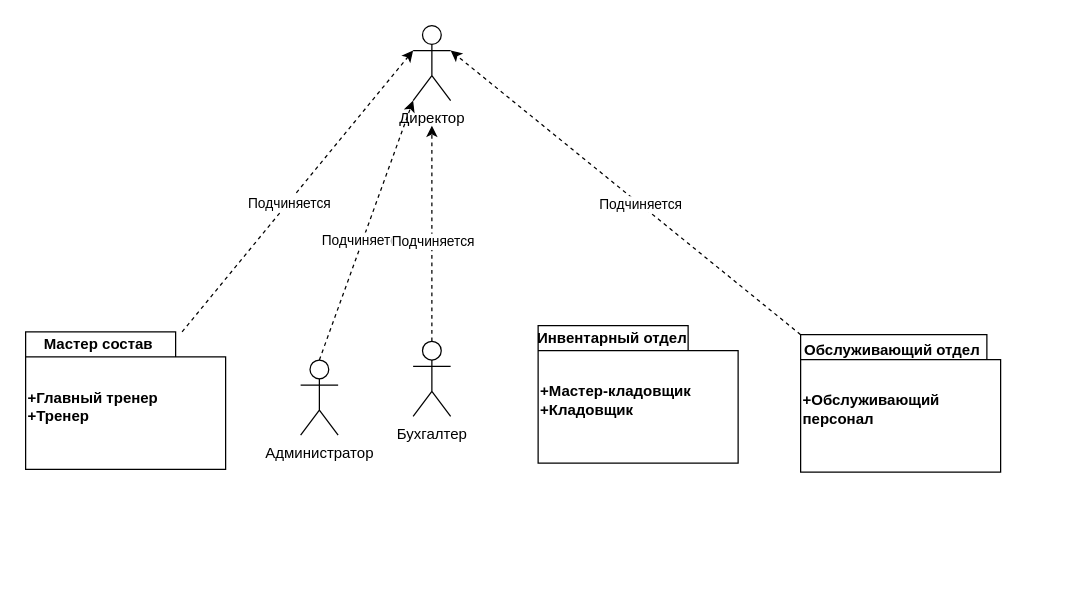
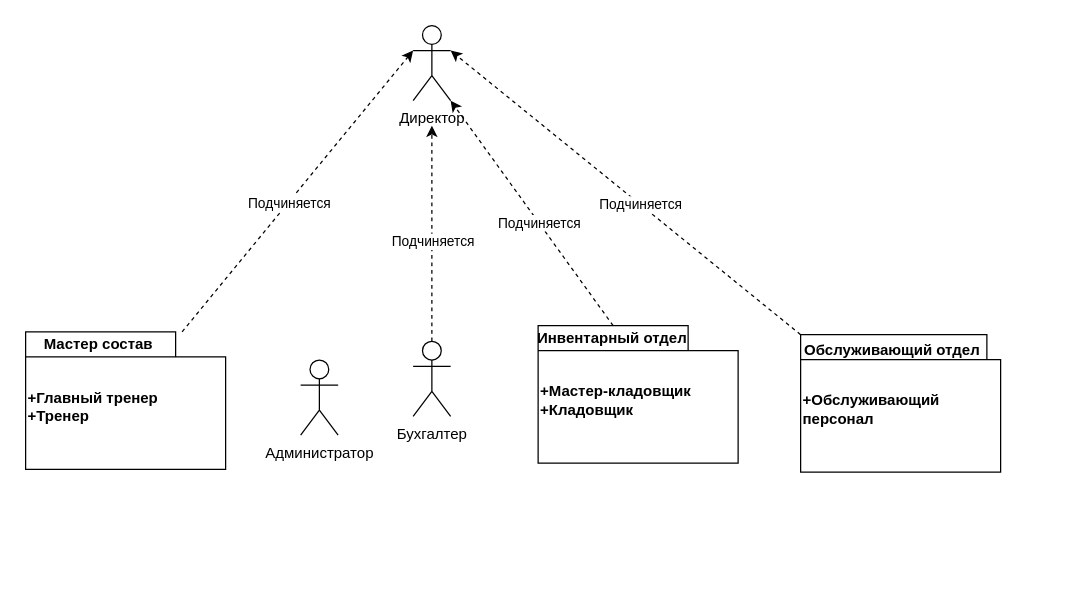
edge "+Мастер-кладовщик +Кладовщик" -> "Директор": added, label "Подчиняется"
edge "Администратор" -> "Директор": removed, label "Подчиняется"
